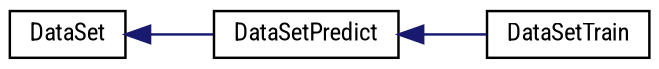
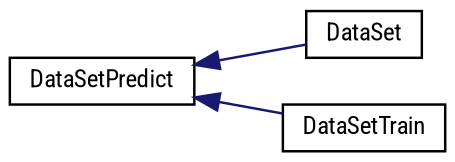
edge "DataSetPredict" -> "DataSet": reversed
